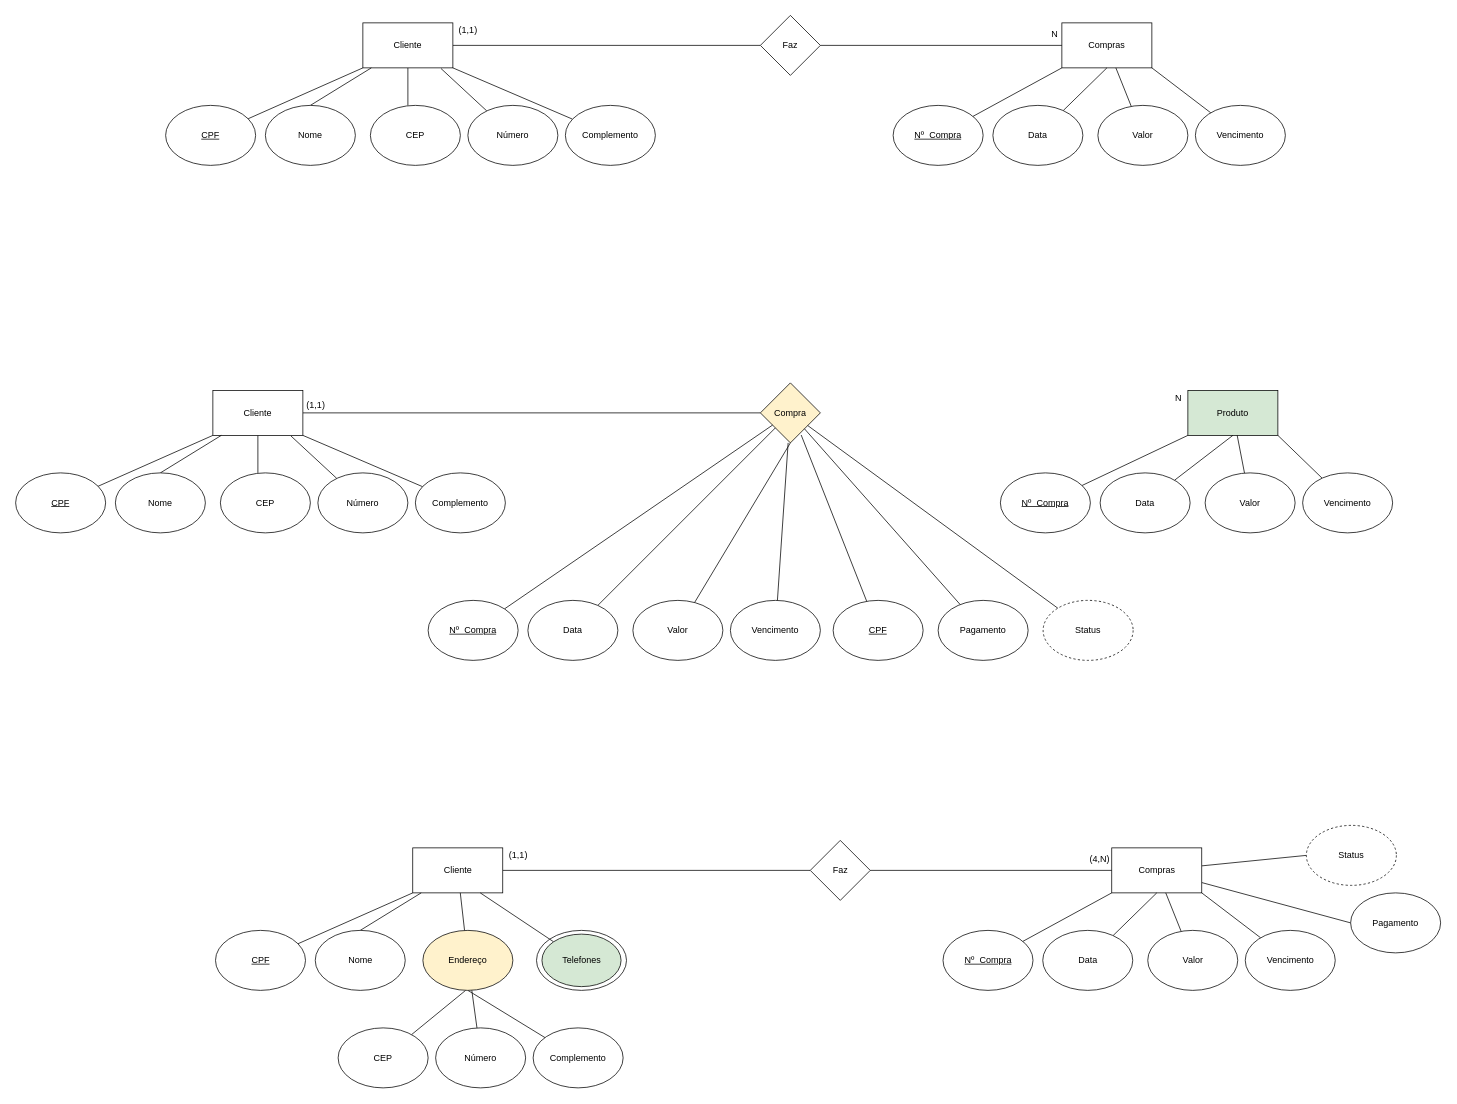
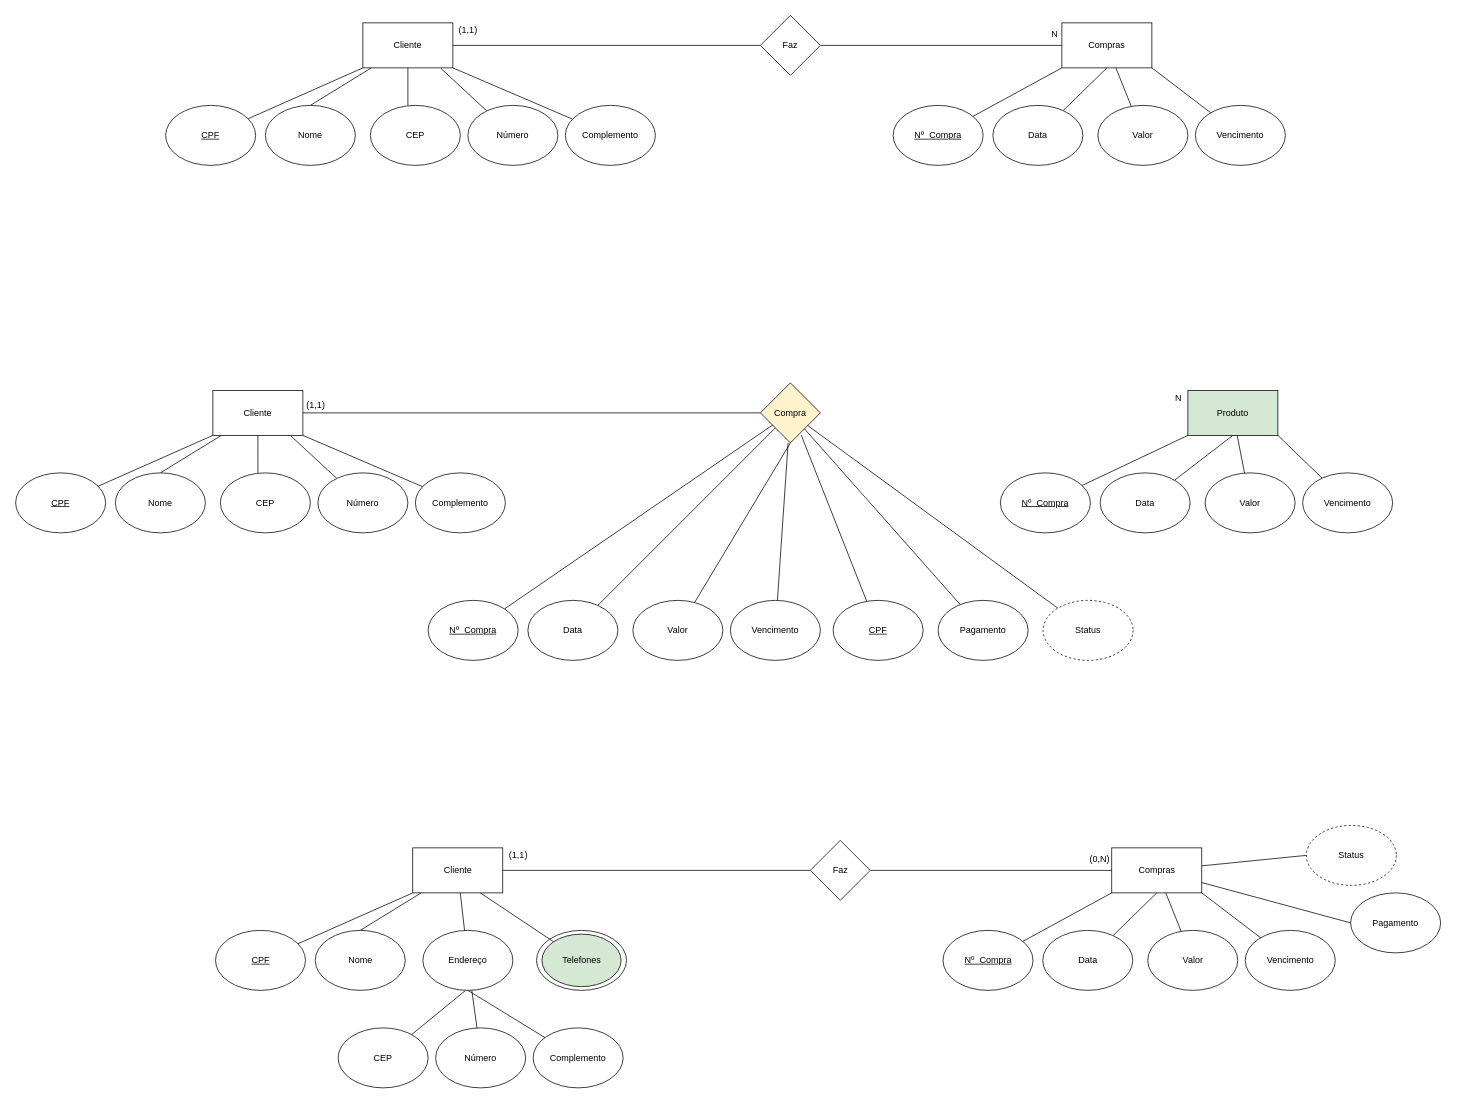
node "(4,N)": label "(4,N)" -> "(0,N)"
node "Endereço": fillcolor #fff2cc -> #ffffff
